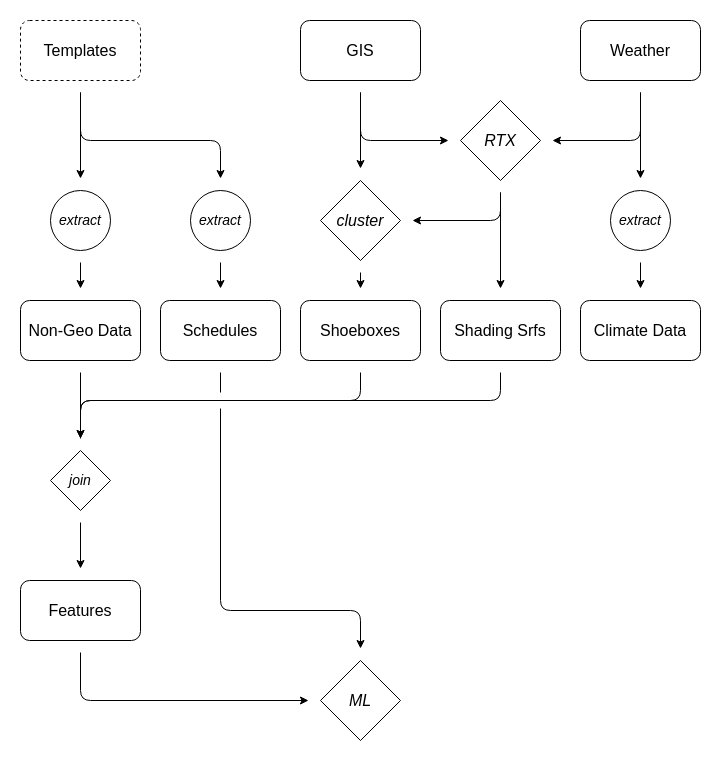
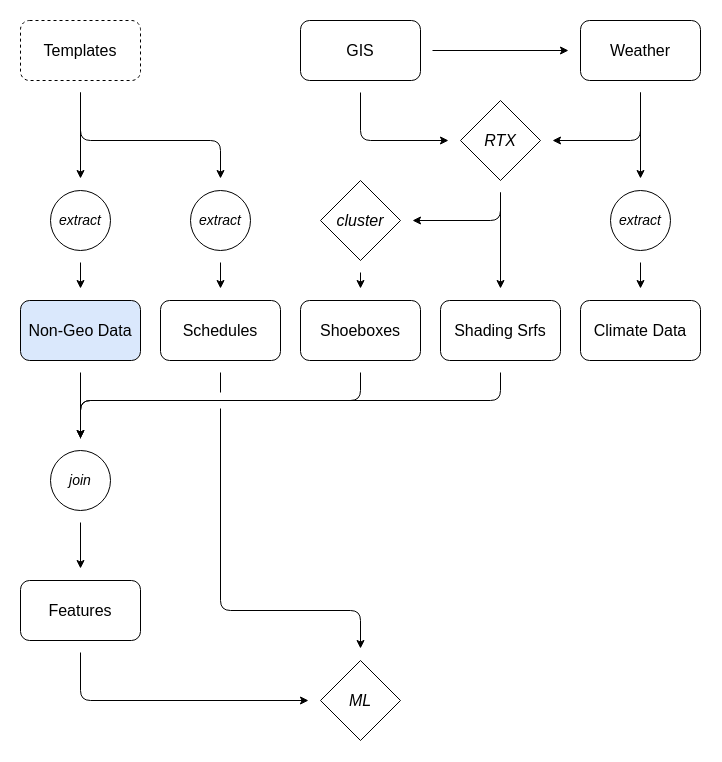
edge "GIS" -> "cluster": now "GIS" -> "Weather"
node "Non-Geo Data": fillcolor #ffffff -> #dae8fc
node "join": shape diamond -> ellipse
